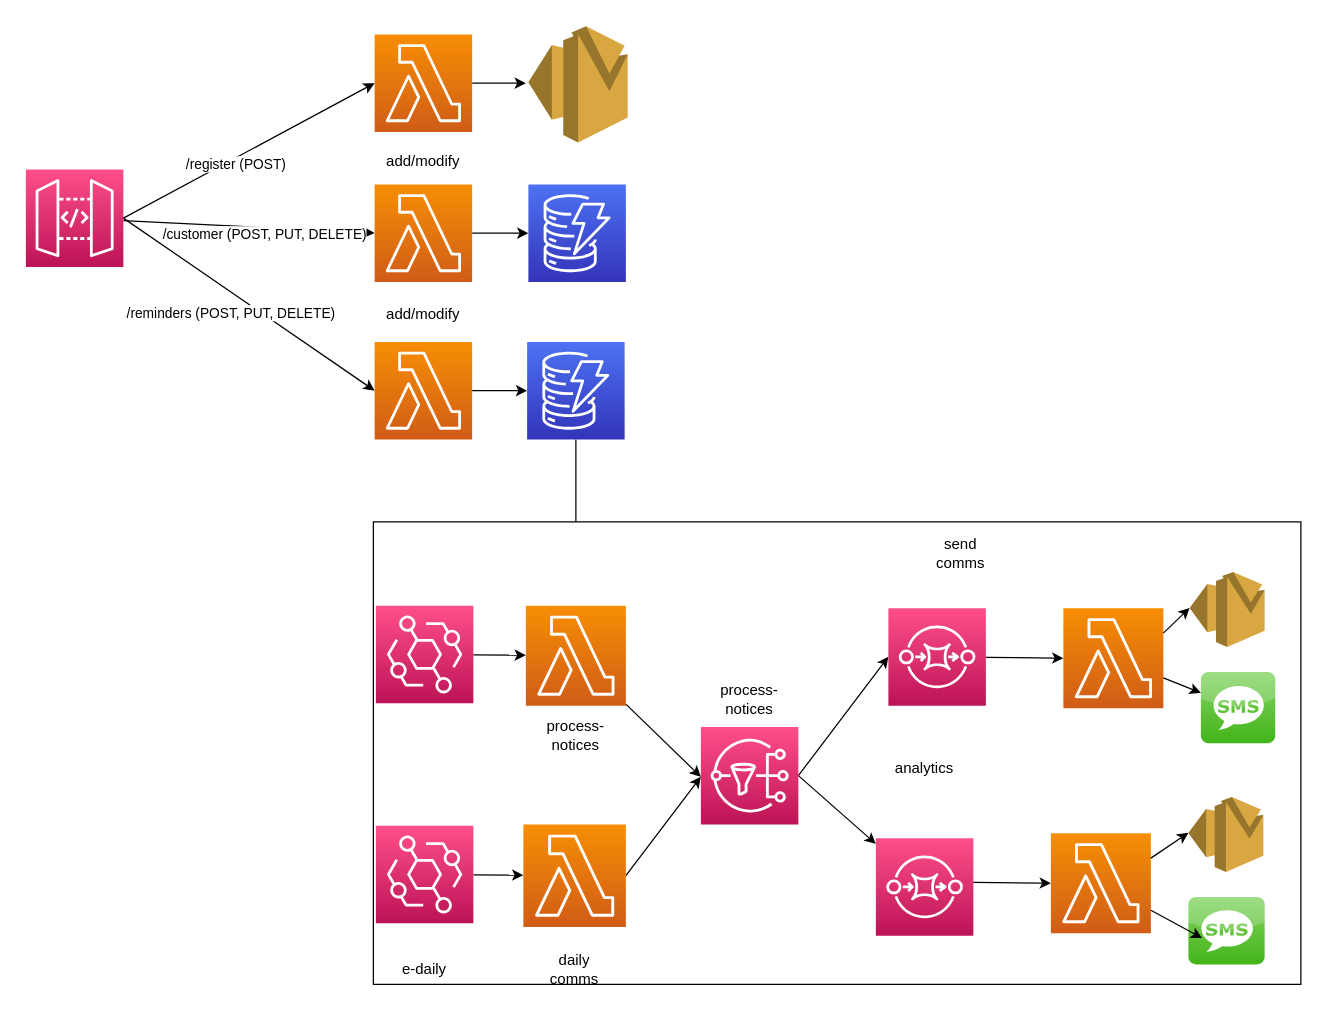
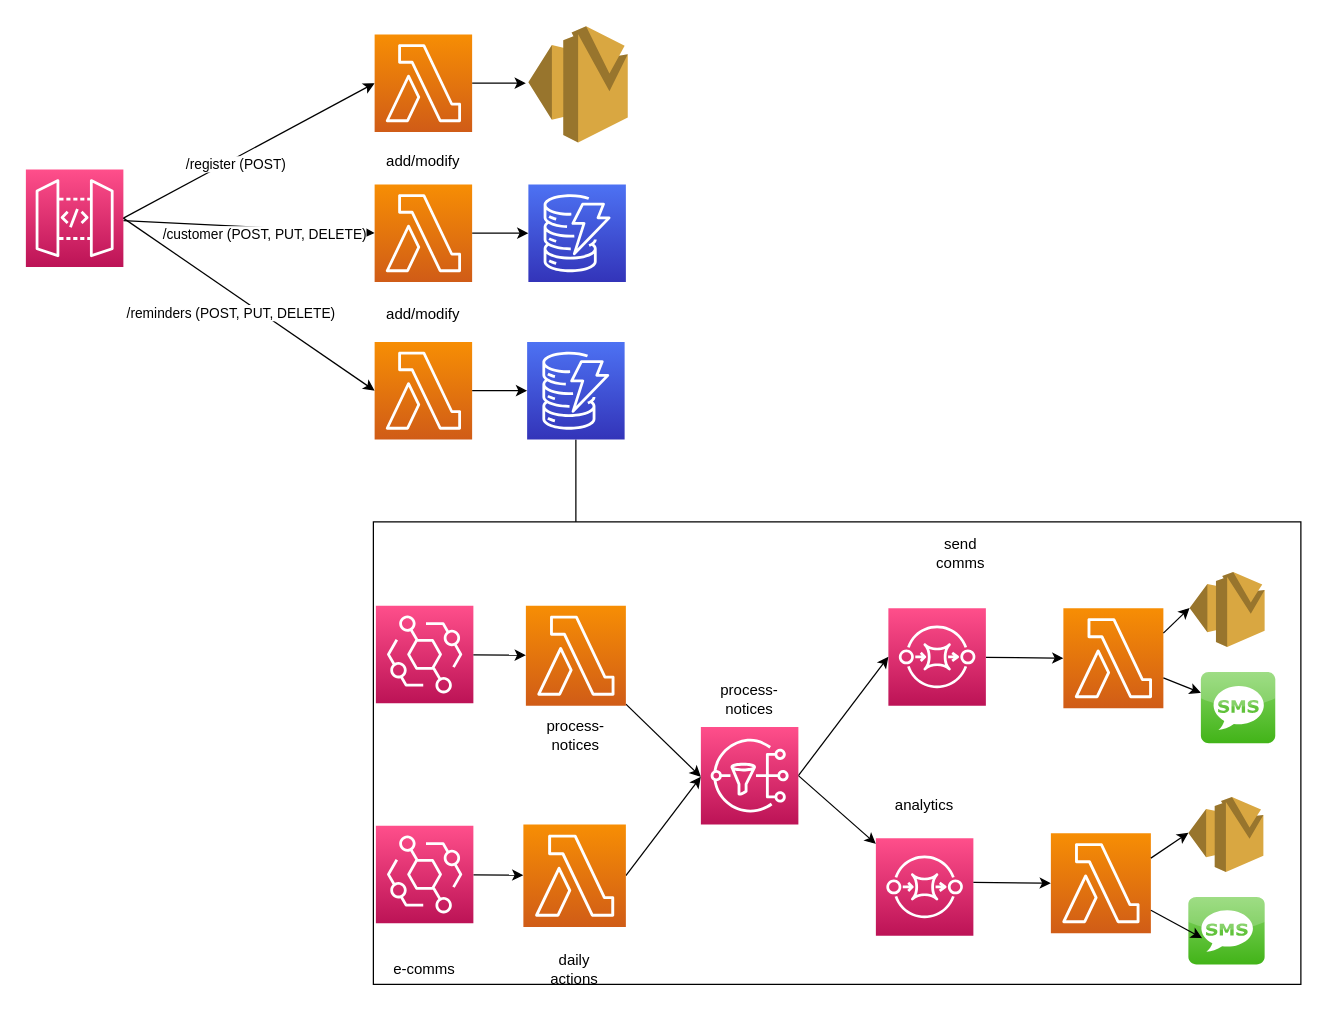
node "analytics": moved (924, 768) -> (924, 806)
node "e-daily": label "e-daily" -> "e-comms"
node "daily comms": label "daily comms" -> "daily actions"
